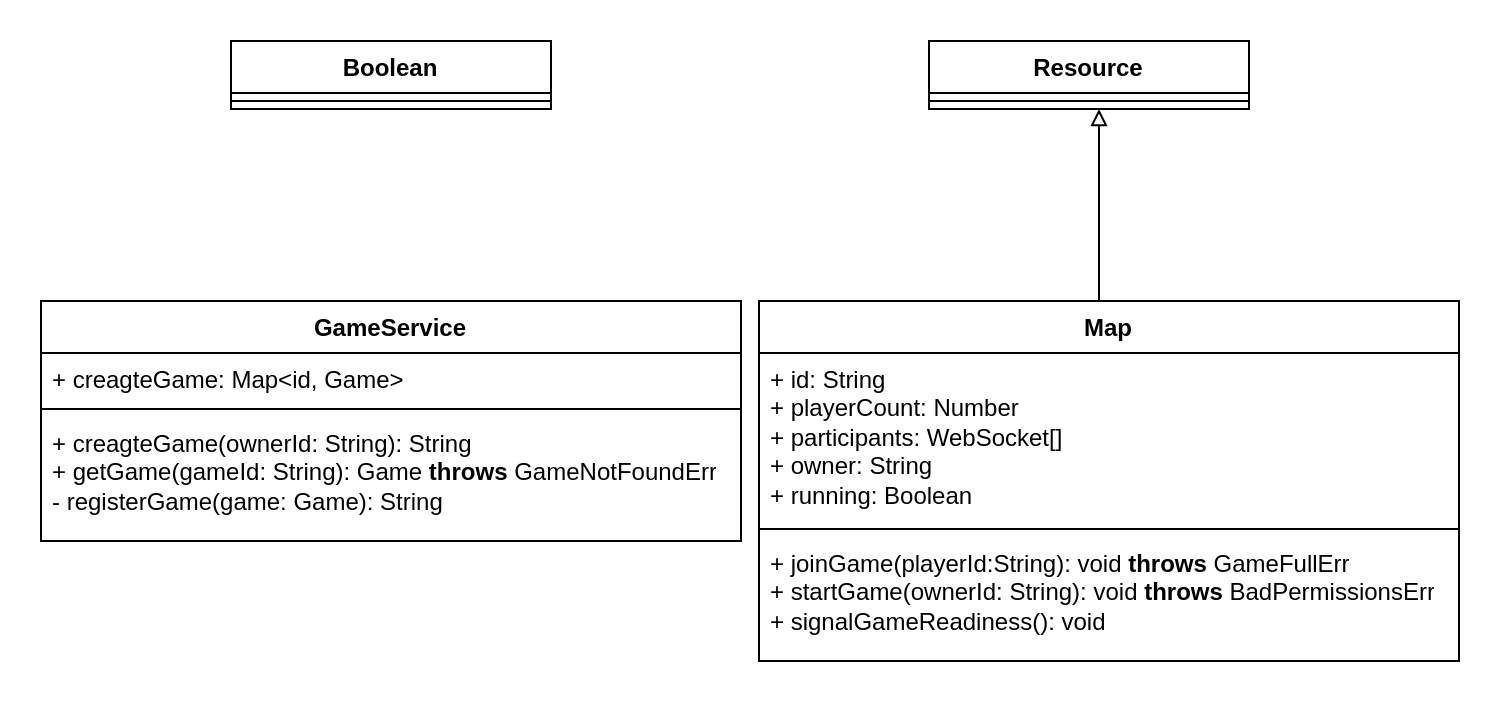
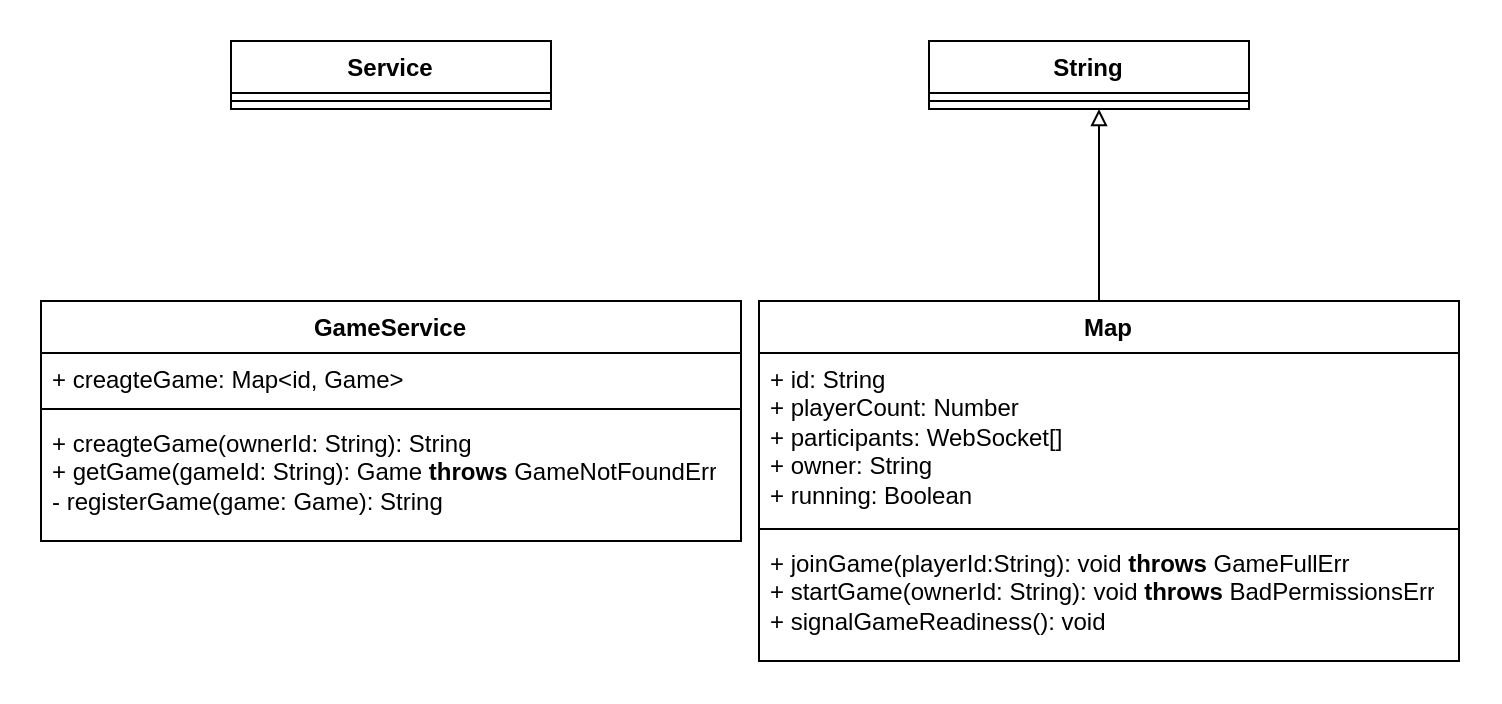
node "Boolean": label "Boolean" -> "Service"
node "Resource": label "Resource" -> "String"
